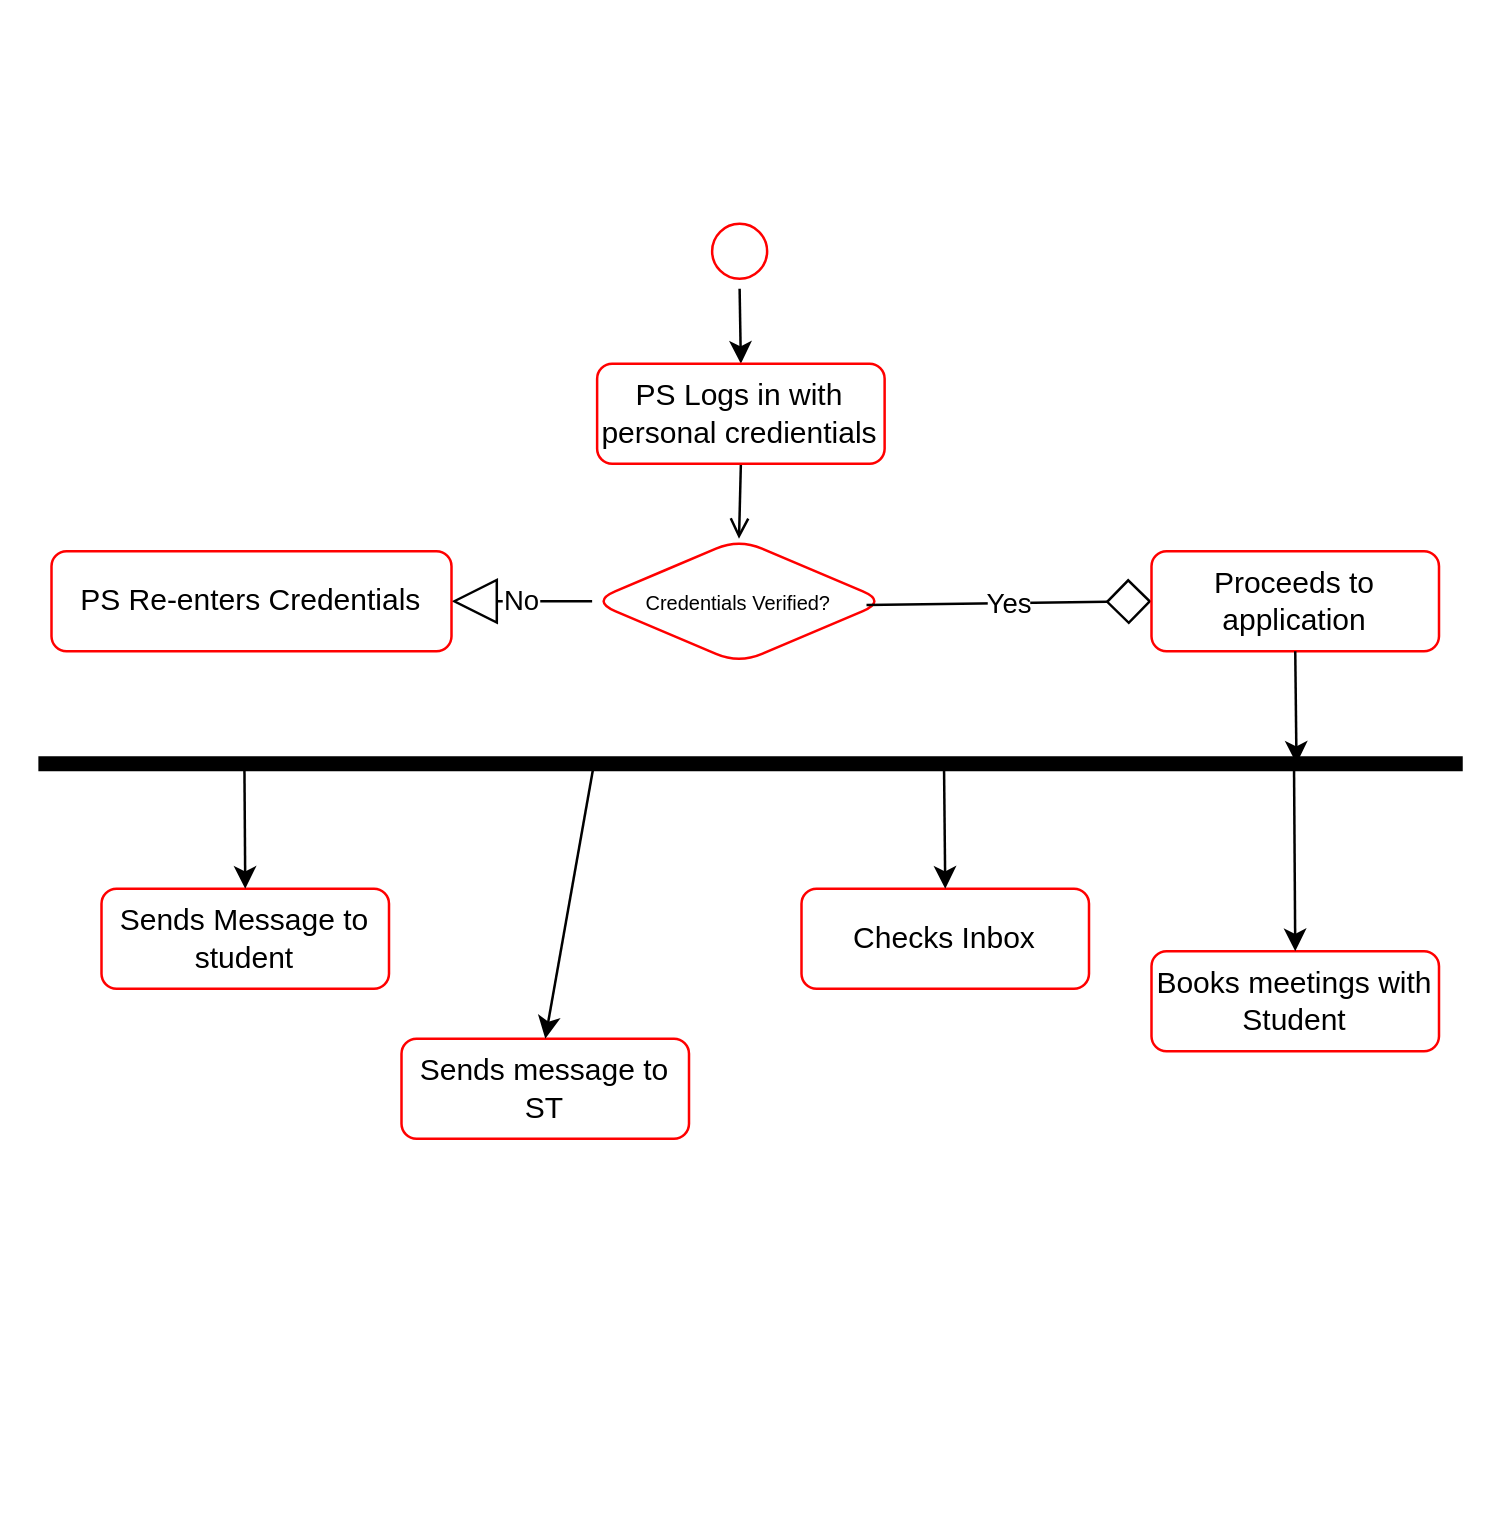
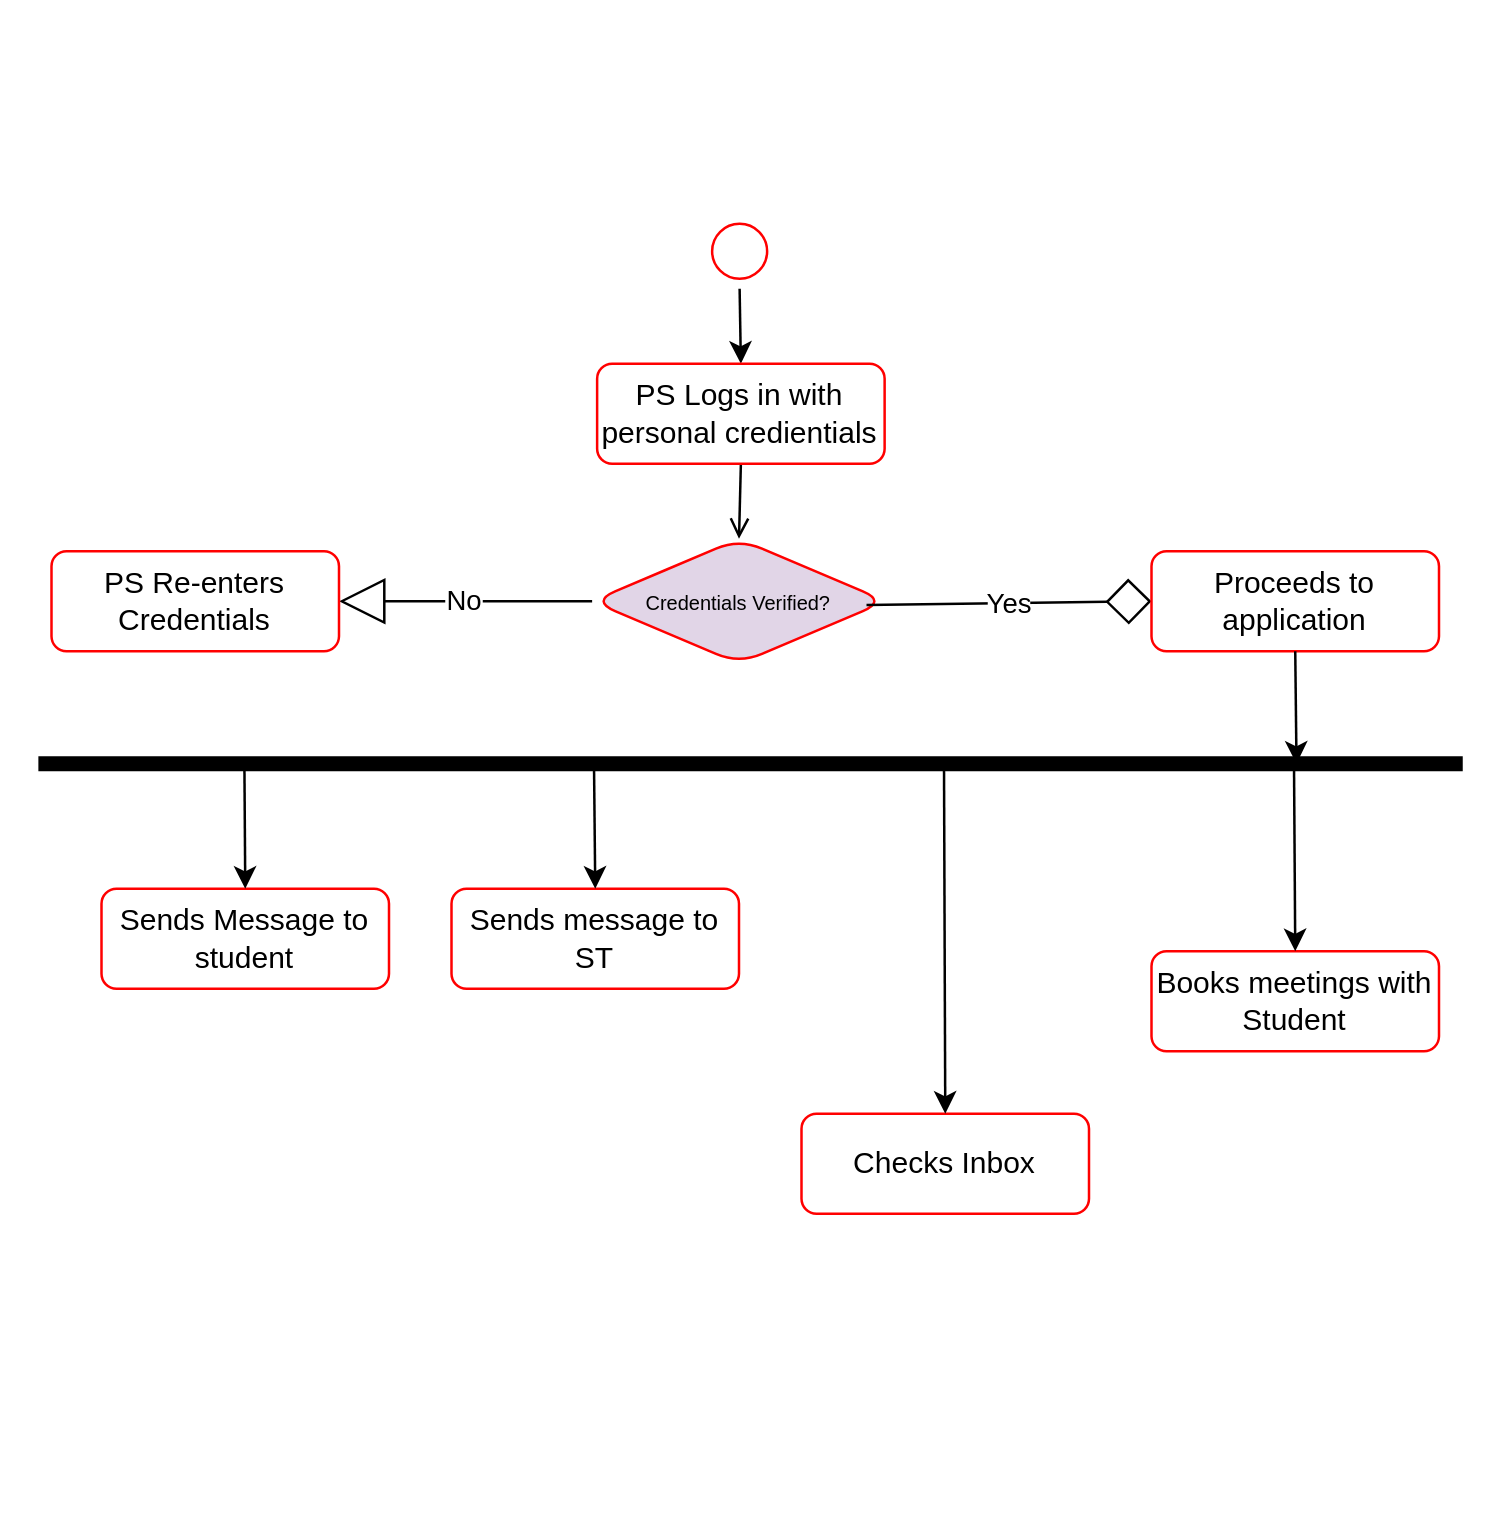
node "PS Re-enters Credentials": size 400x100 -> 288x100
node "Credentials Verified?": fillcolor #ffffff -> #e1d5e7
node "Checks Inbox": moved (945, 939) -> (945, 1164)
node "Sends message to ST": moved (545, 1089) -> (595, 939)
